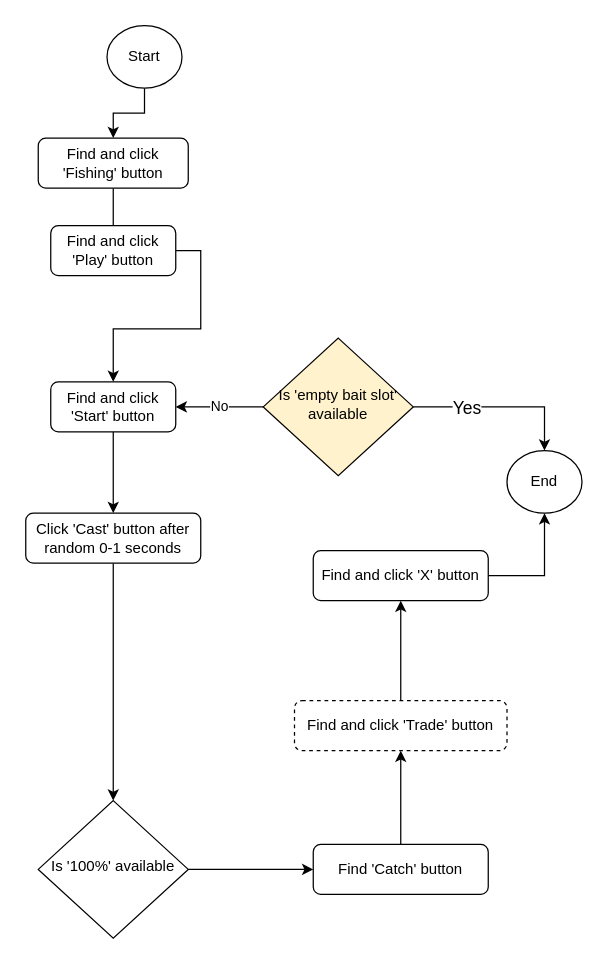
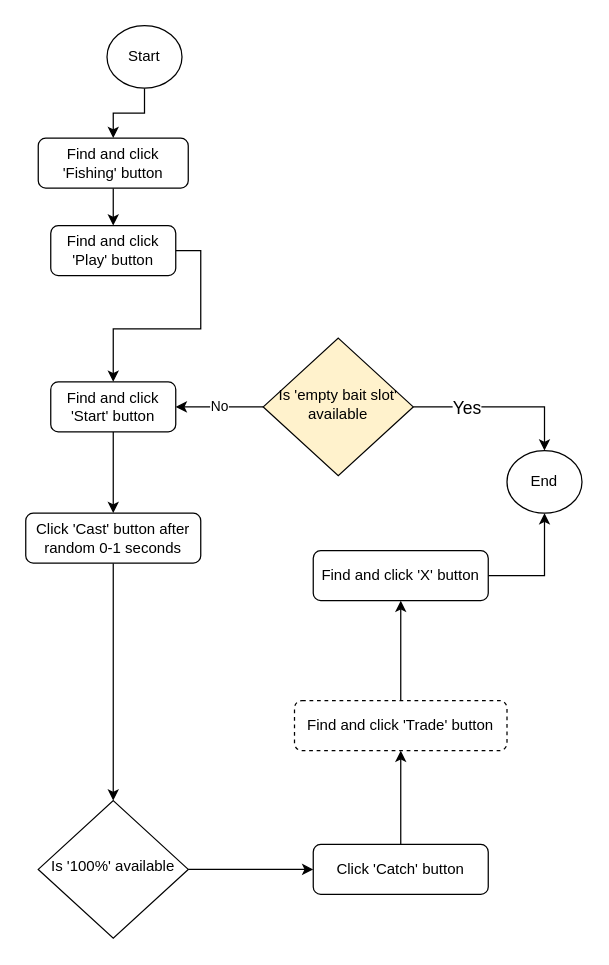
edge "Find and click 'Fishing' button" -- "Find and click 'Play' button": arrowhead none -> classic
node "Find 'Catch' button": label "Find 'Catch' button" -> "Click 'Catch' button"
